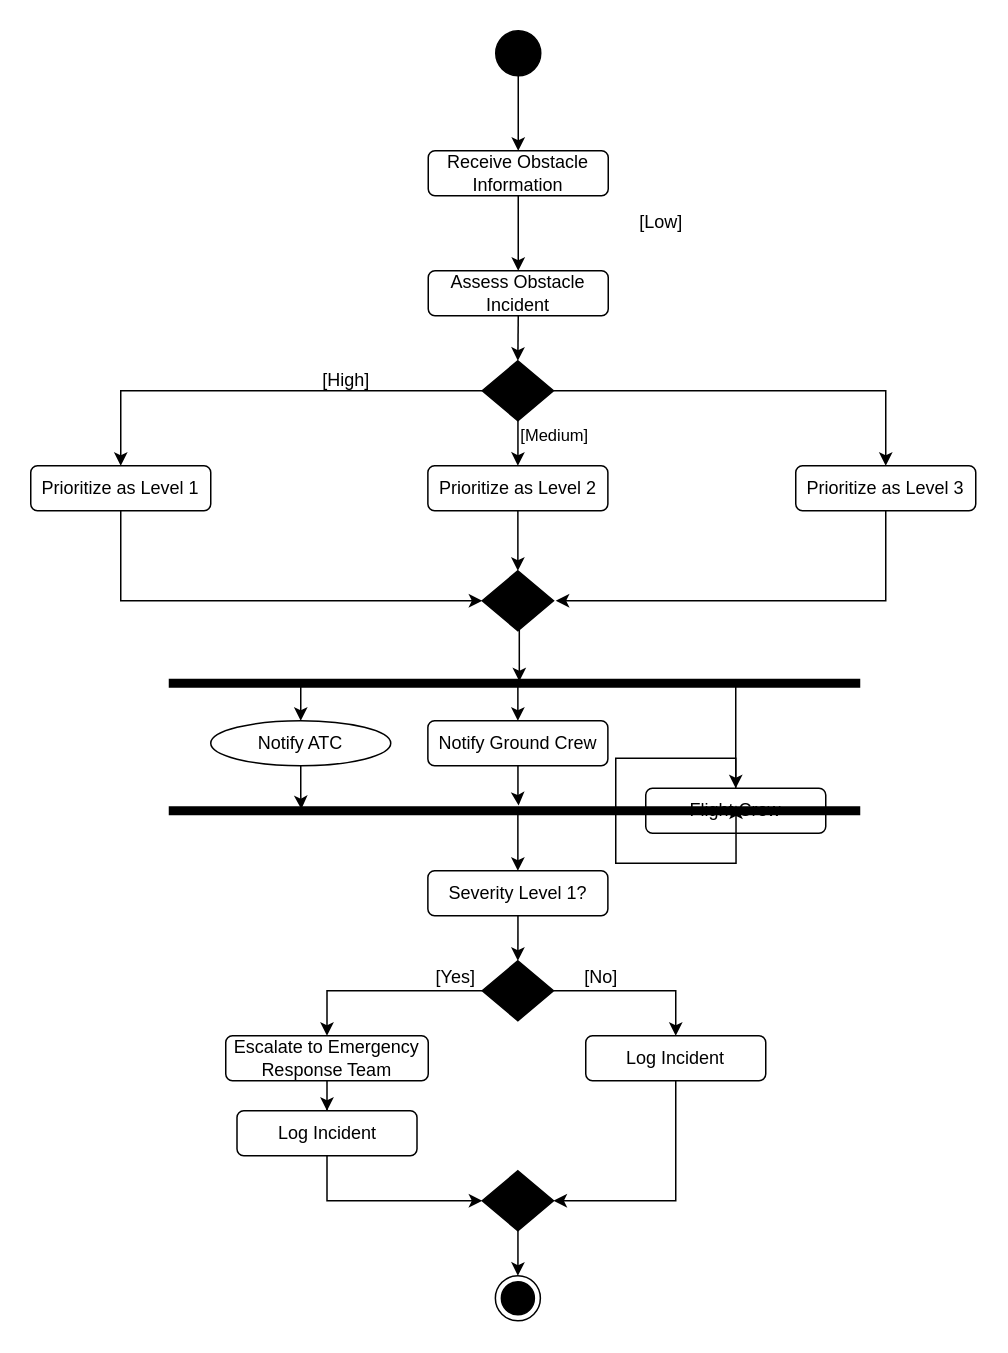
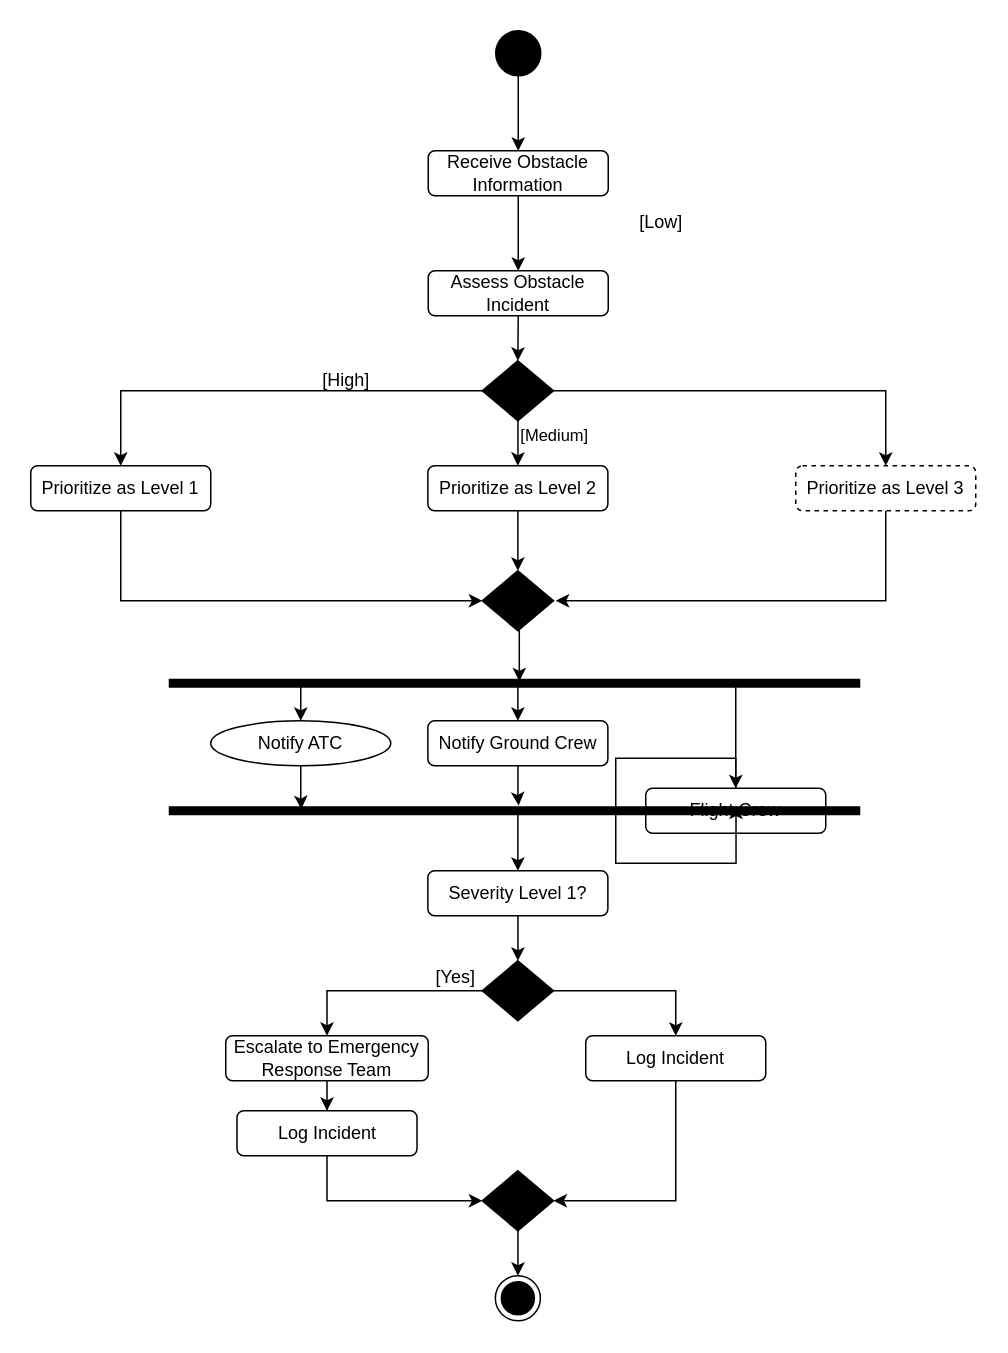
node "Prioritize as Level 3": style solid -> dashed
node "[No]": removed
